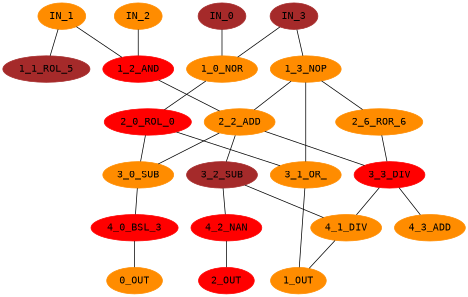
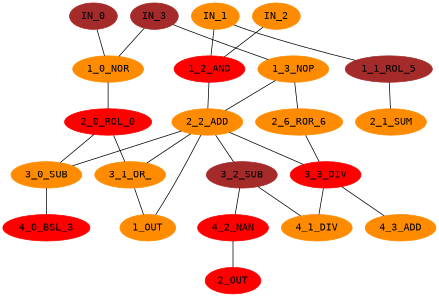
edge "1_3_NOP" -- "3_1_OR_": now "2_2_ADD" -- "3_1_OR_"
node "2_1_SUM": added
edge "4_1_DIV" -- "1_OUT": now "2_2_ADD" -- "1_OUT"
node "0_OUT": removed
